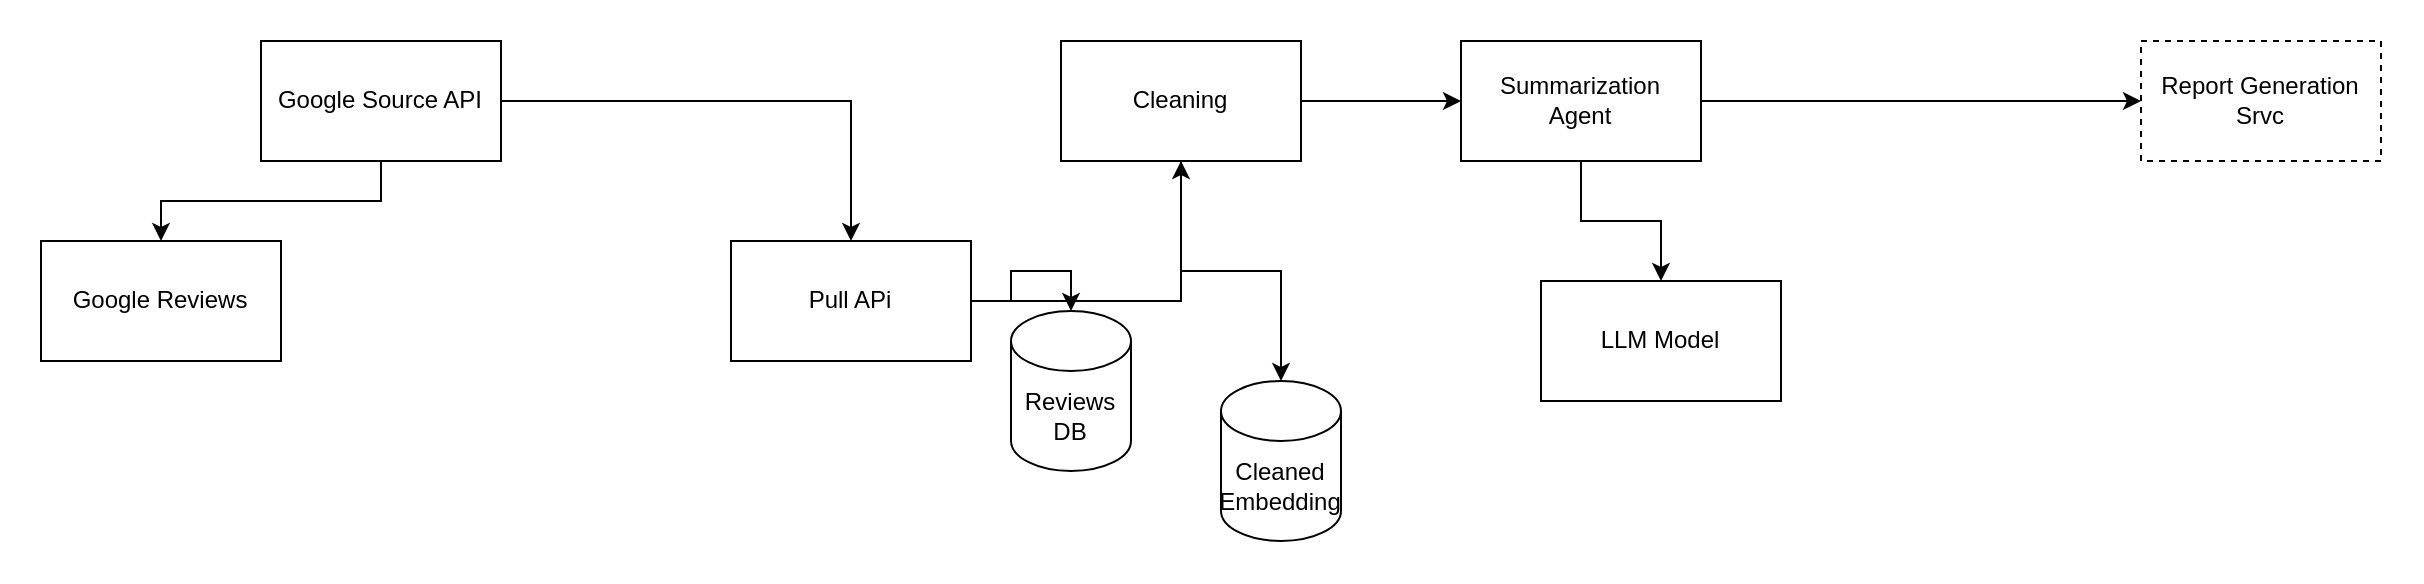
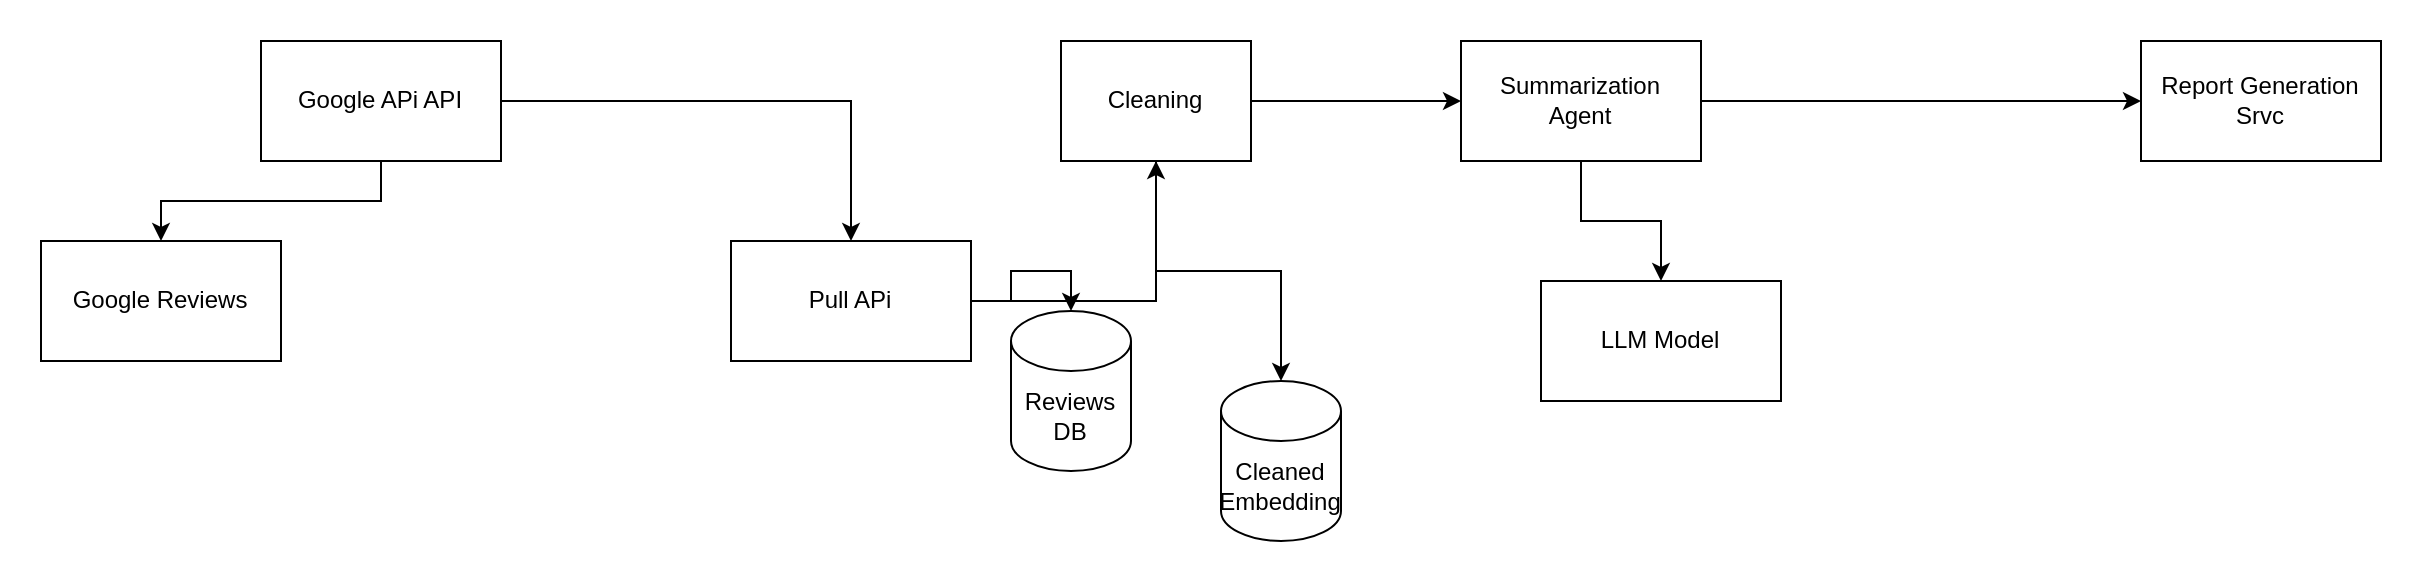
node "Google Source API": label "Google Source API" -> "Google APi API"
node "Cleaning": size 240x120 -> 190x120
node "Report Generation Srvc": style dashed -> solid
